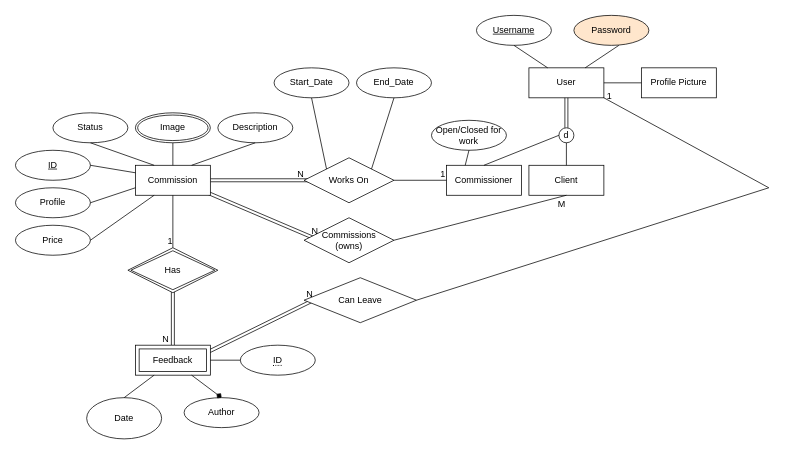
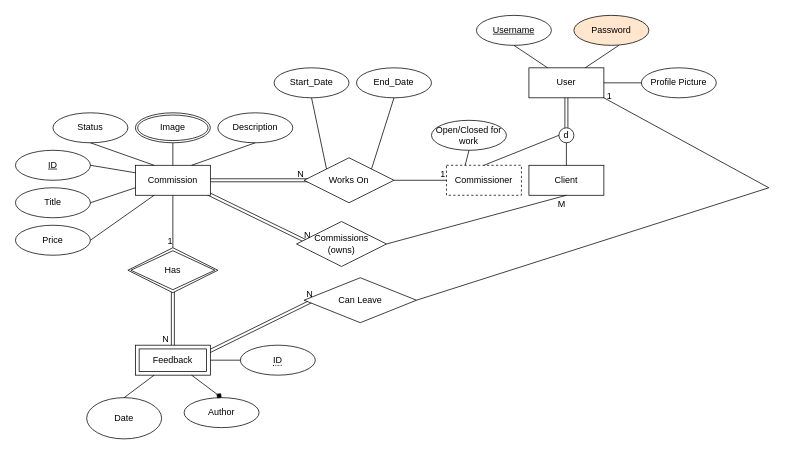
node "Profile Picture": shape rectangle -> ellipse
node "Commissioner": style solid -> dashed
node "Profile": label "Profile" -> "Title"
node "Commissions (owns)": moved (349, 240) -> (342, 244)
